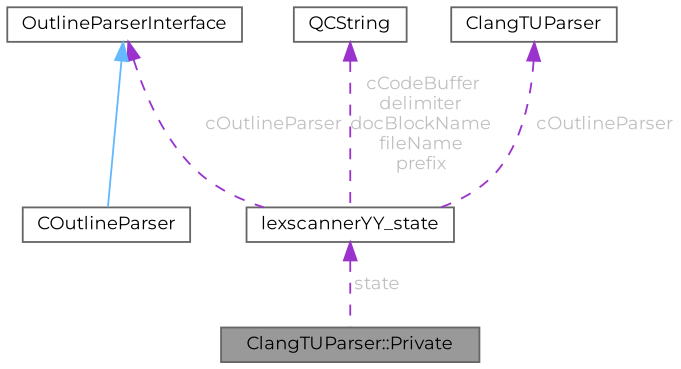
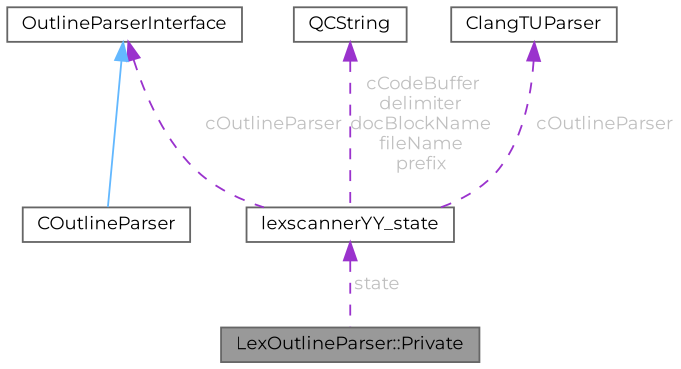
node "ClangTUParser::Private": label "ClangTUParser::Private" -> "LexOutlineParser::Private"
